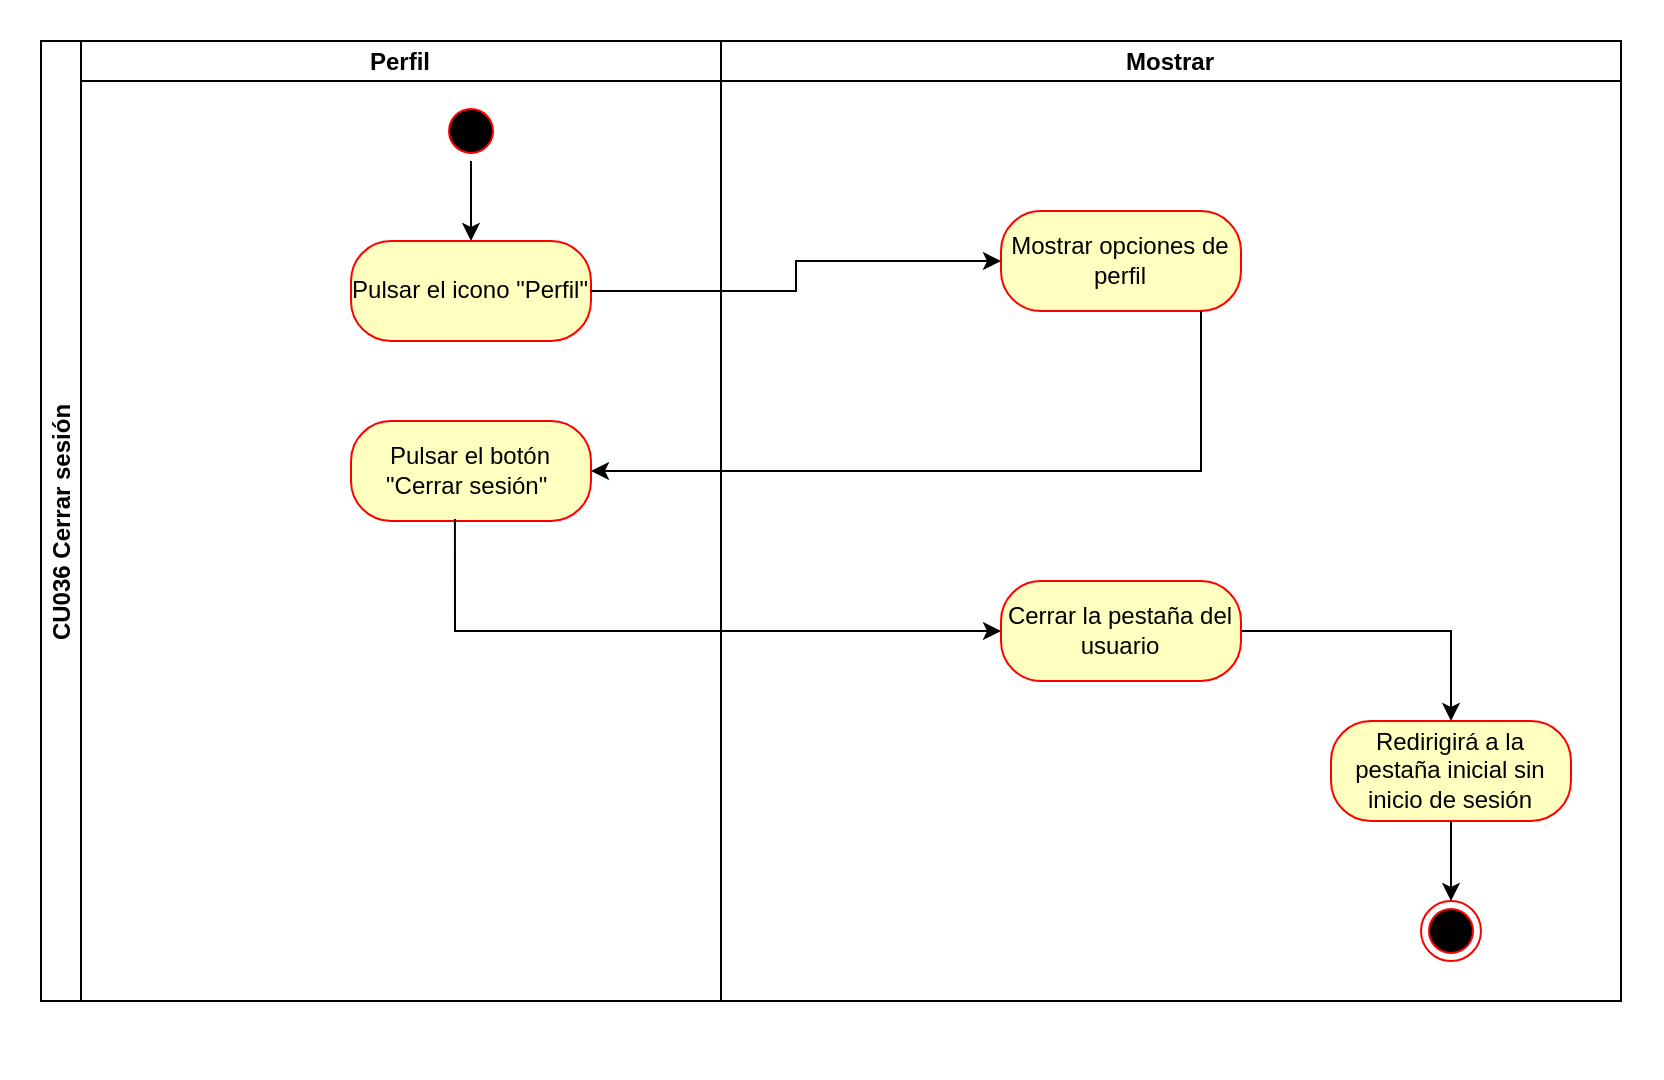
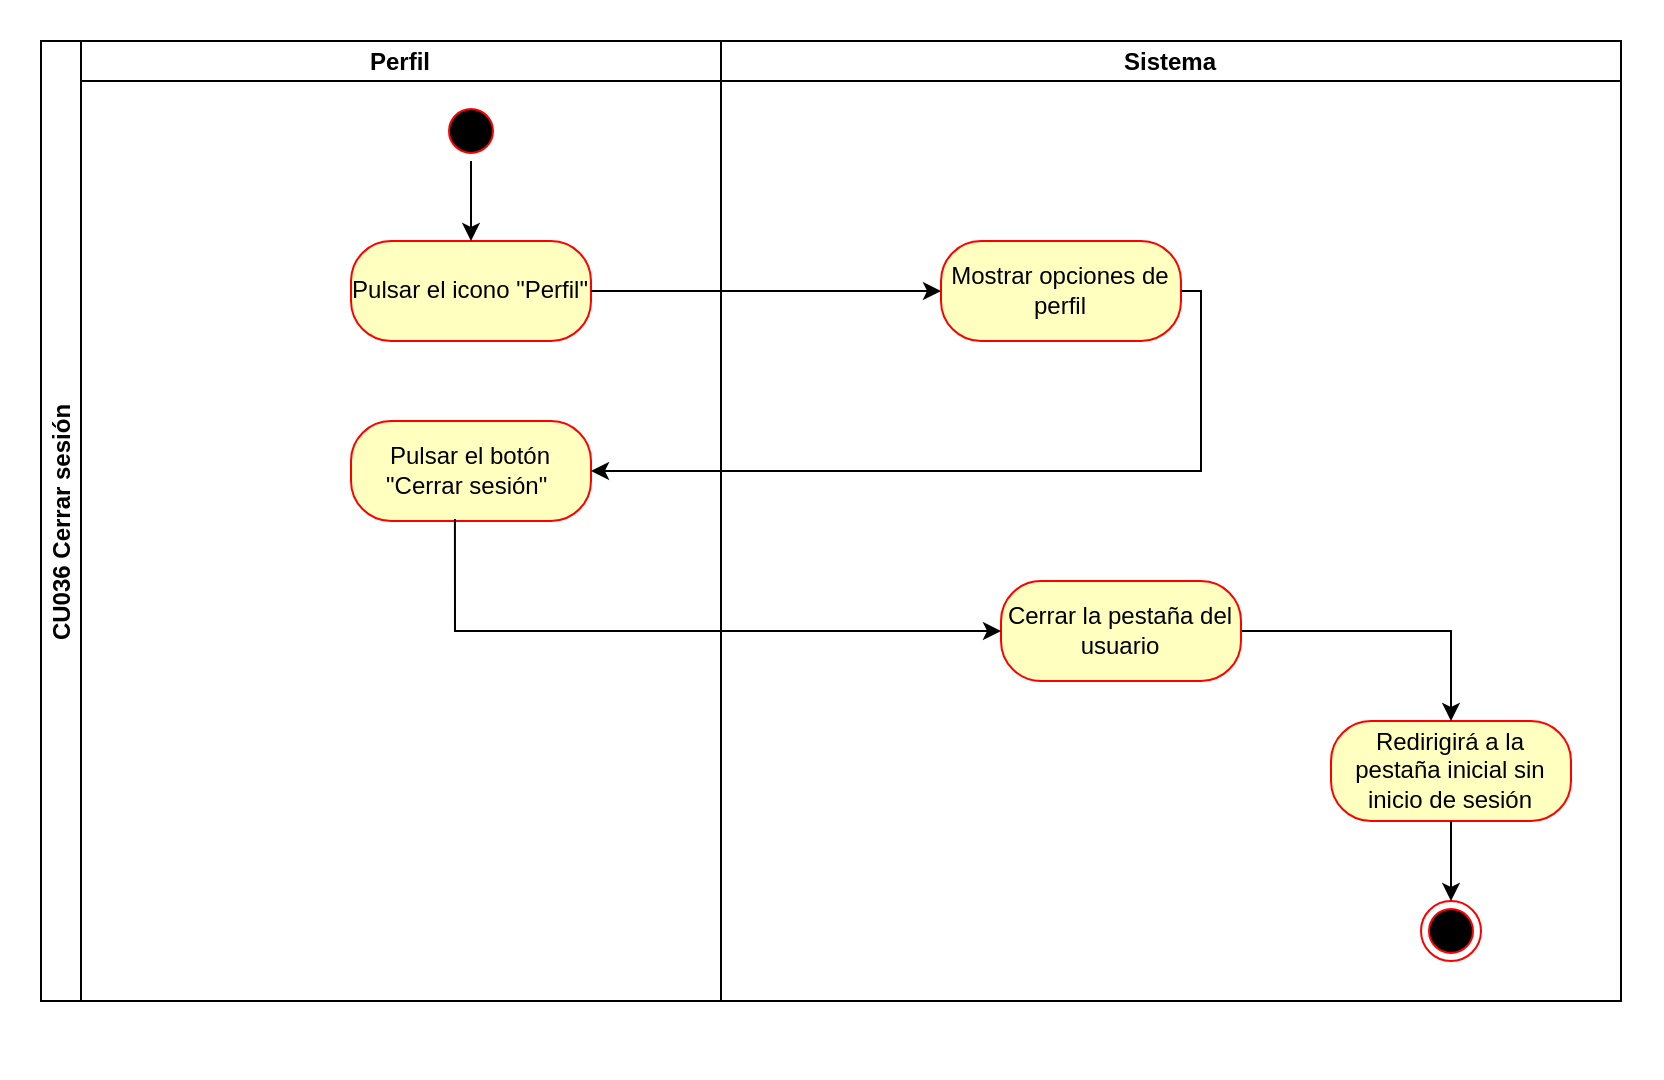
node "Mostrar": label "Mostrar" -> "Sistema"
node "Mostrar opciones de perfil": moved (1121, 261) -> (1061, 291)
